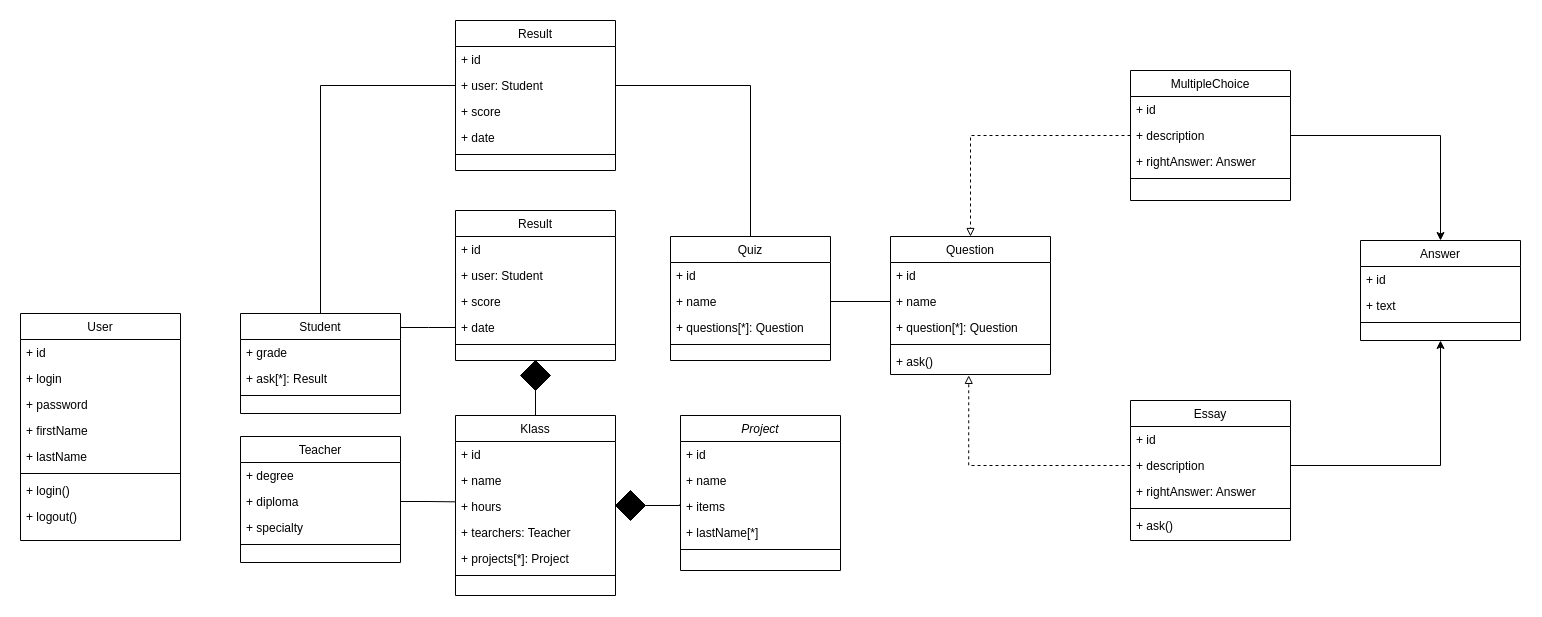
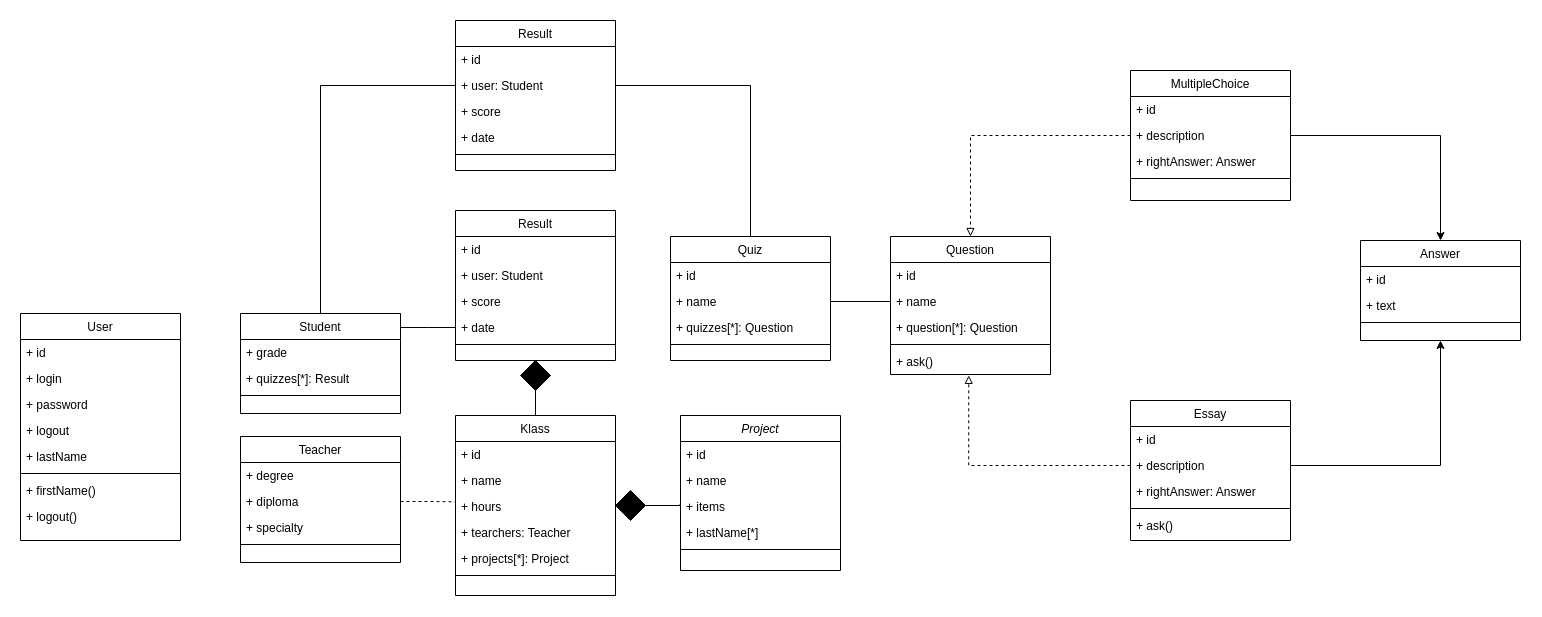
node "+ questions[*]: Question": label "+ questions[*]: Question" -> "+ quizzes[*]: Question"
node "+ ask[*]: Result": label "+ ask[*]: Result" -> "+ quizzes[*]: Result"
node "+ firstName": label "+ firstName" -> "+ logout"
node "+ login()": label "+ login()" -> "+ firstName()"
edge "+ diploma" -- "+ hours": style solid -> dashed
